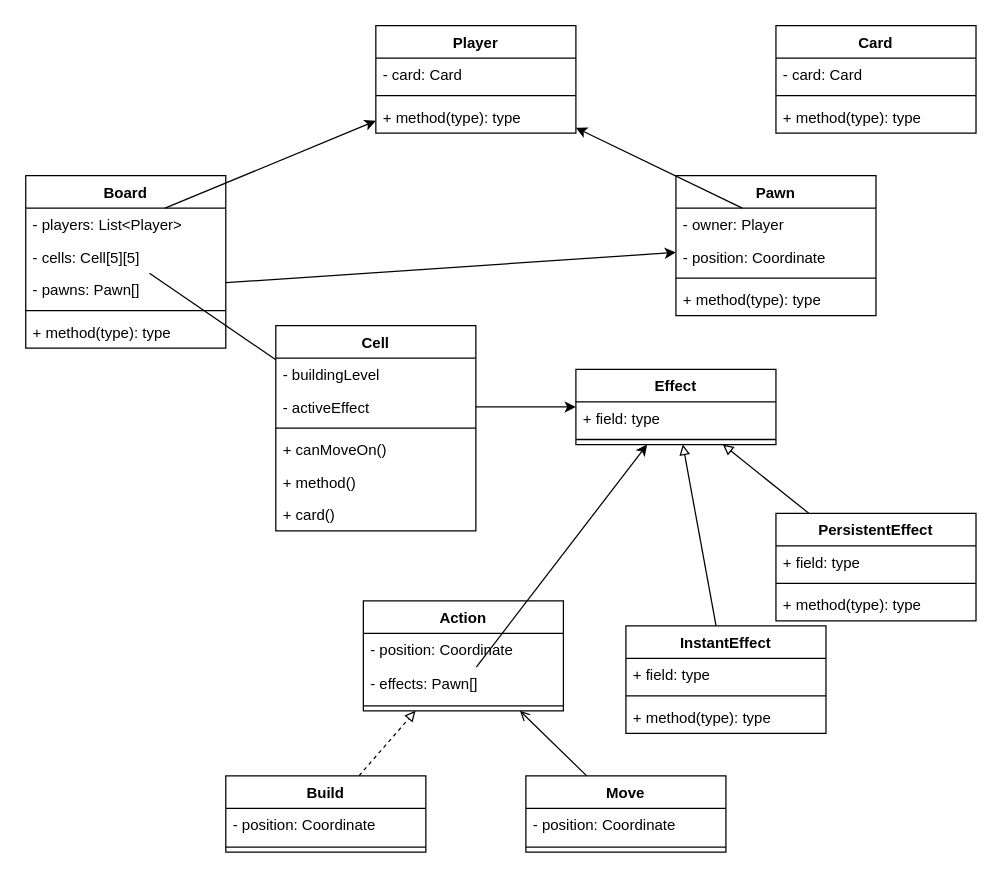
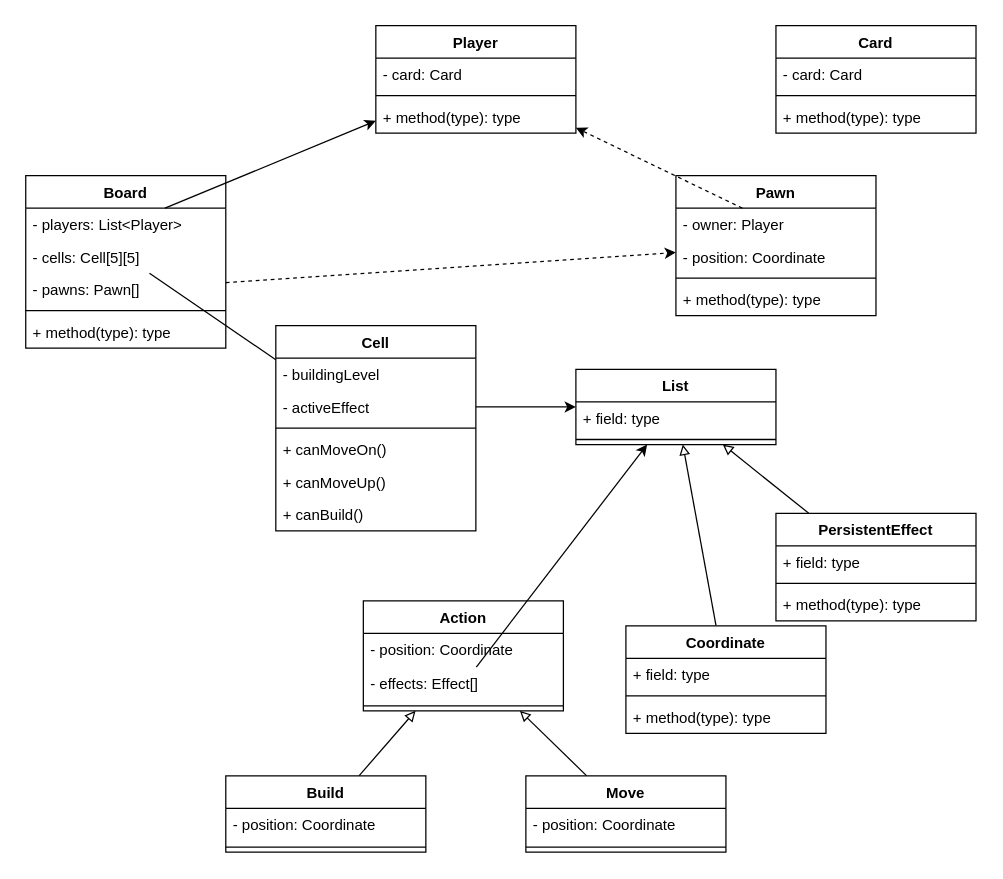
edge "- owner: Player" -> "Player": style solid -> dashed
edge "- pawns: Pawn[]" -> "Pawn": style solid -> dashed
node "Effect": label "Effect" -> "List"
node "+ method()": label "+ method()" -> "+ canMoveUp()"
node "+ card()": label "+ card()" -> "+ canBuild()"
node "InstantEffect": label "InstantEffect" -> "Coordinate"
node "- effects: Pawn[]": label "- effects: Pawn[]" -> "- effects: Effect[]"
edge "Move" -> "Action": arrowhead open -> block
edge "Build" -> "Action": style dashed -> solid
